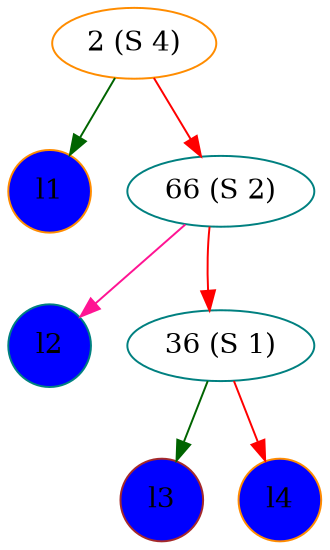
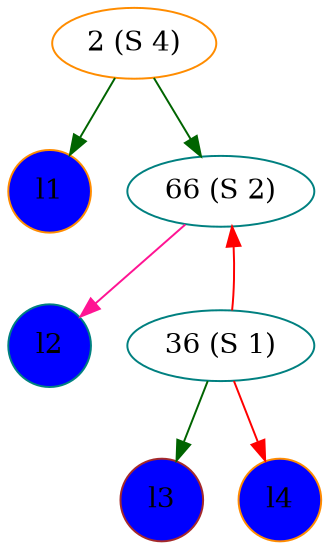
edge "2 (S 4)" -> "66 (S 2)": color red -> darkgreen
edge "66 (S 2)" -> "36 (S 1)": reversed
